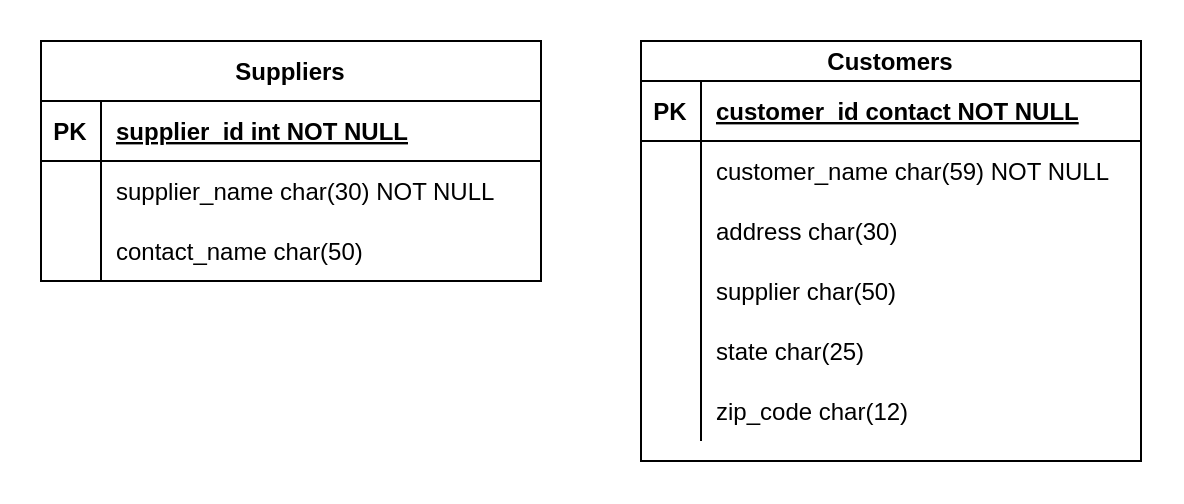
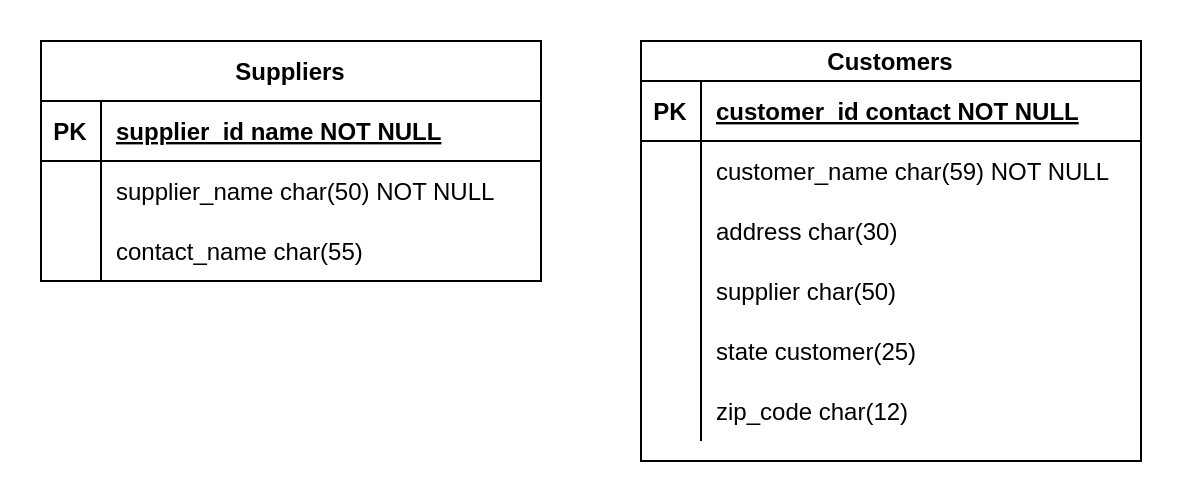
node "supplier_id int NOT NULL": label "supplier_id int NOT NULL" -> "supplier_id name NOT NULL"
node "supplier_name char(30) NOT NULL": label "supplier_name char(30) NOT NULL" -> "supplier_name char(50) NOT NULL"
node "contact_name char(50)": label "contact_name char(50)" -> "contact_name char(55)"
node "state char(25)": label "state char(25)" -> "state customer(25)"
